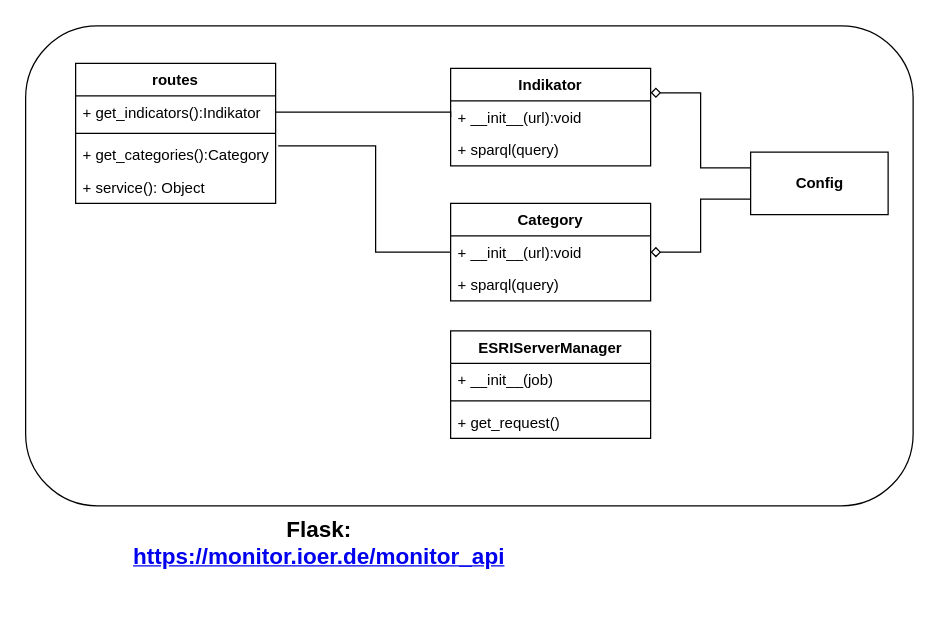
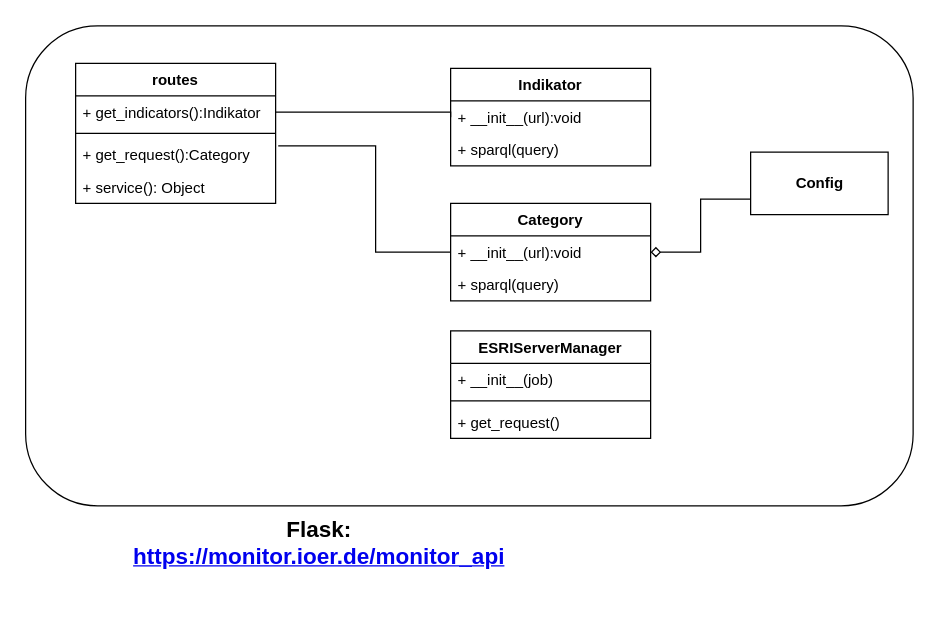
edge "Config" -> "Indikator": removed
node "+ get_categories():Category": label "+ get_categories():Category" -> "+ get_request():Category"
